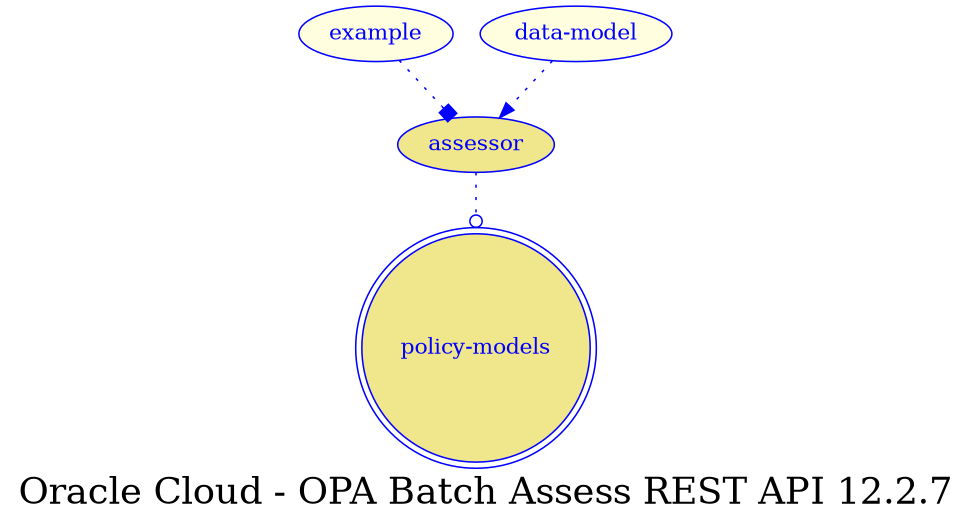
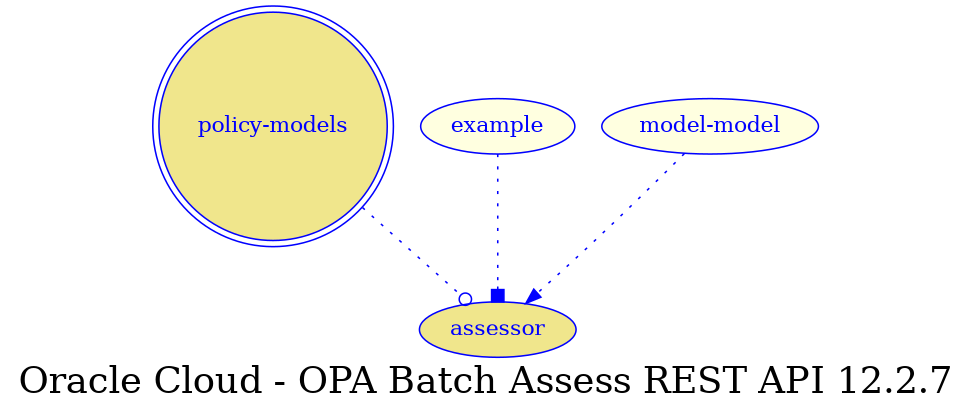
node "data-model": label "data-model" -> "model-model"
edge "assessor" -> "policy-models": reversed
